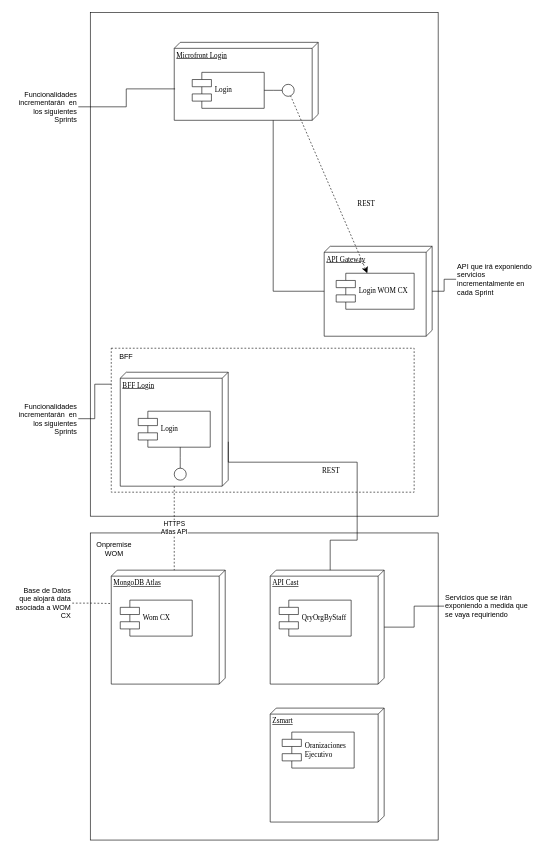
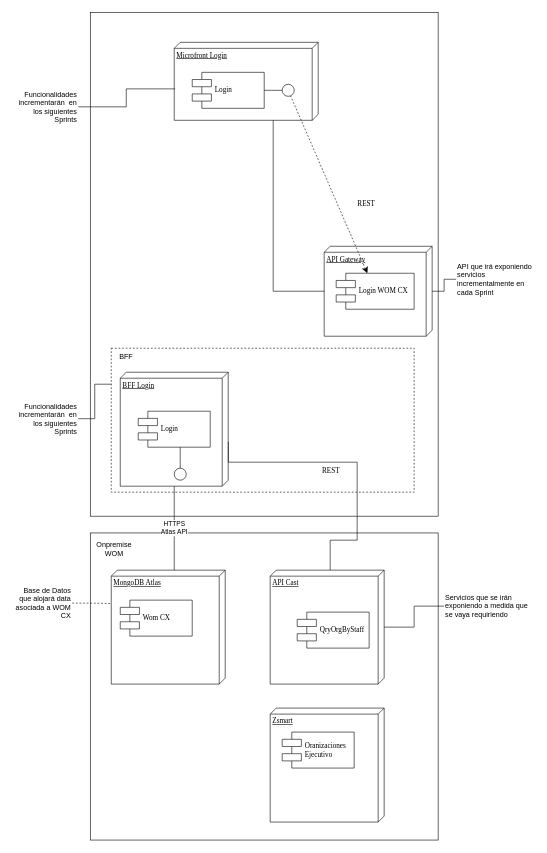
edge "BFF Login" -- "MongoDB Atlas": style dashed -> solid
node "QryOrgByStaff": moved (315, 618) -> (333, 630)
